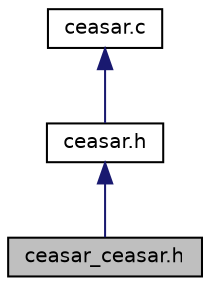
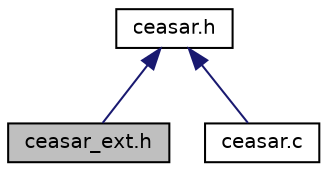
edge "ceasar.h" -> "ceasar.c": reversed
node "ceasar_ceasar.h": label "ceasar_ceasar.h" -> "ceasar_ext.h"
